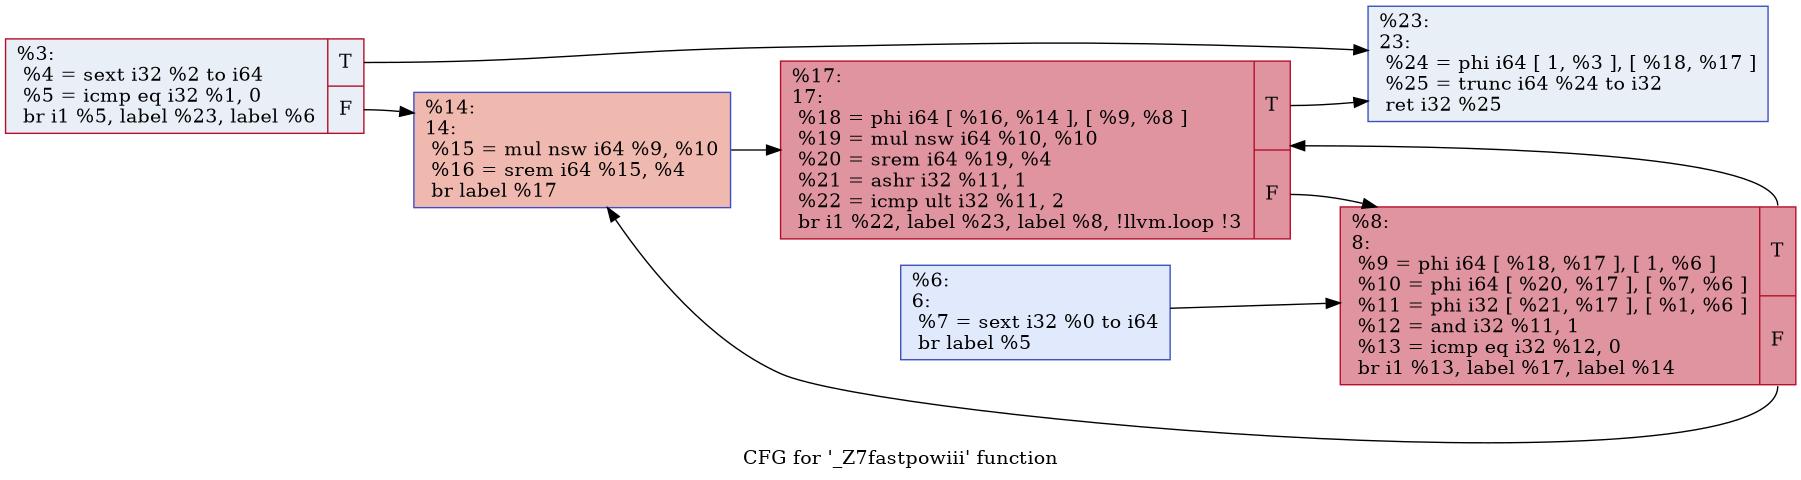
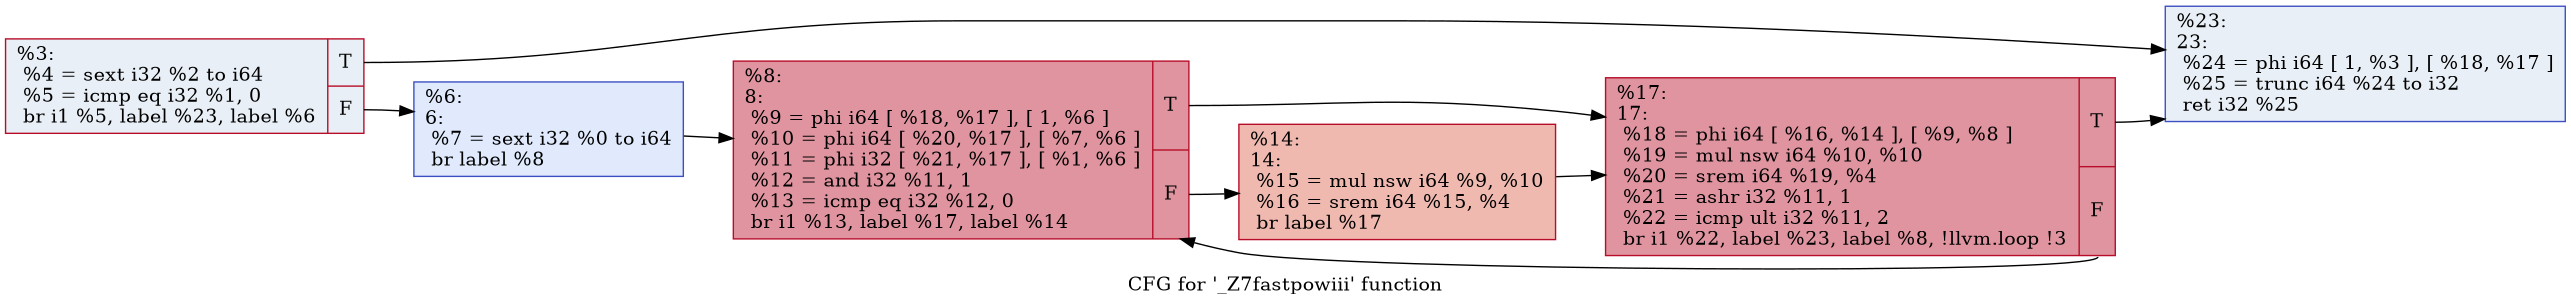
edge "%3:" -> "%14:": now "%3:" -> "%6:"
node "%14:": color #3d50c3ff -> #b70d28ff
node "%6:": text "br label %5" -> "br label %8"
